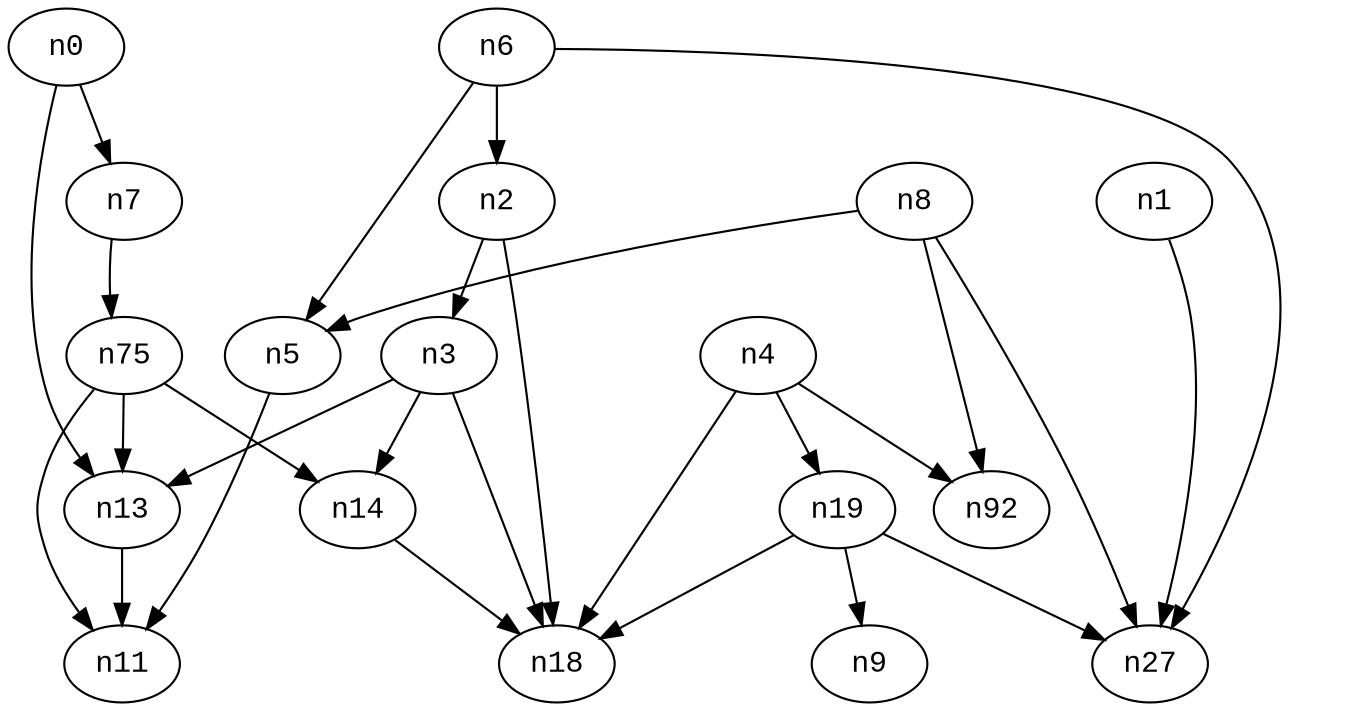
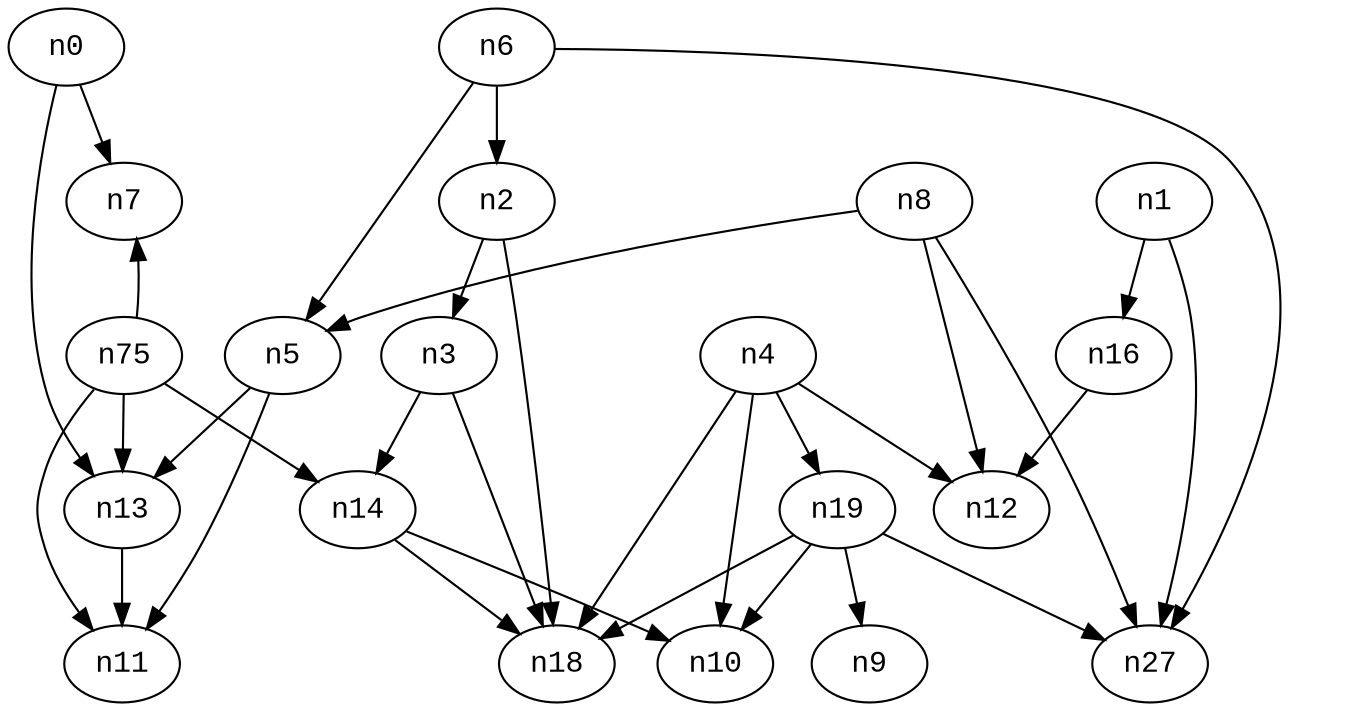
edge "n7" -> "n75": reversed
node "n16": added
edge "n3" -> "n13": now "n5" -> "n13"
node "n92": label "n92" -> "n12"
node "n10": added
